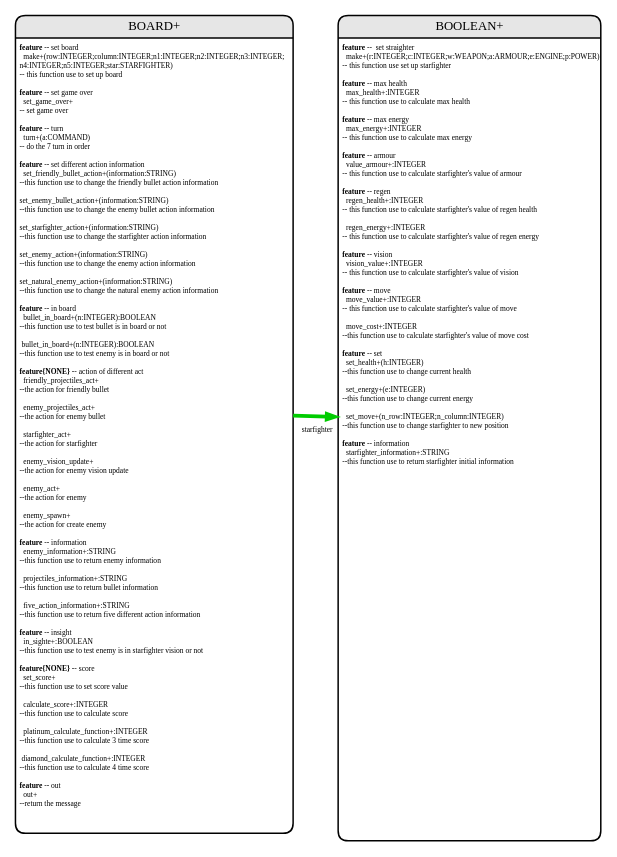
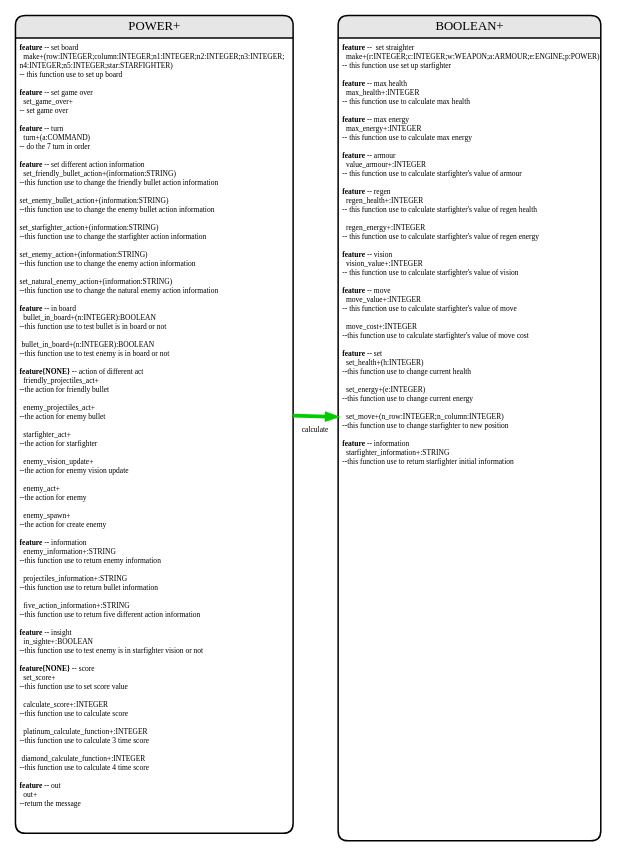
node "BOARD+": label "BOARD+" -> "POWER+"
node "starfighter": label "starfighter" -> "calculate"
